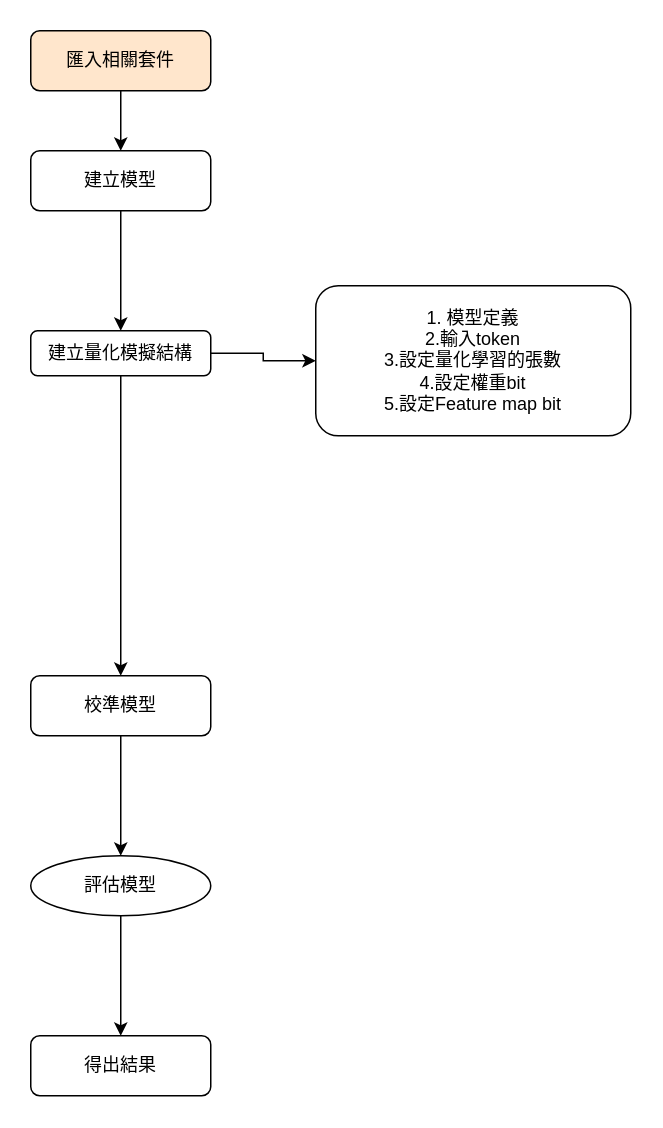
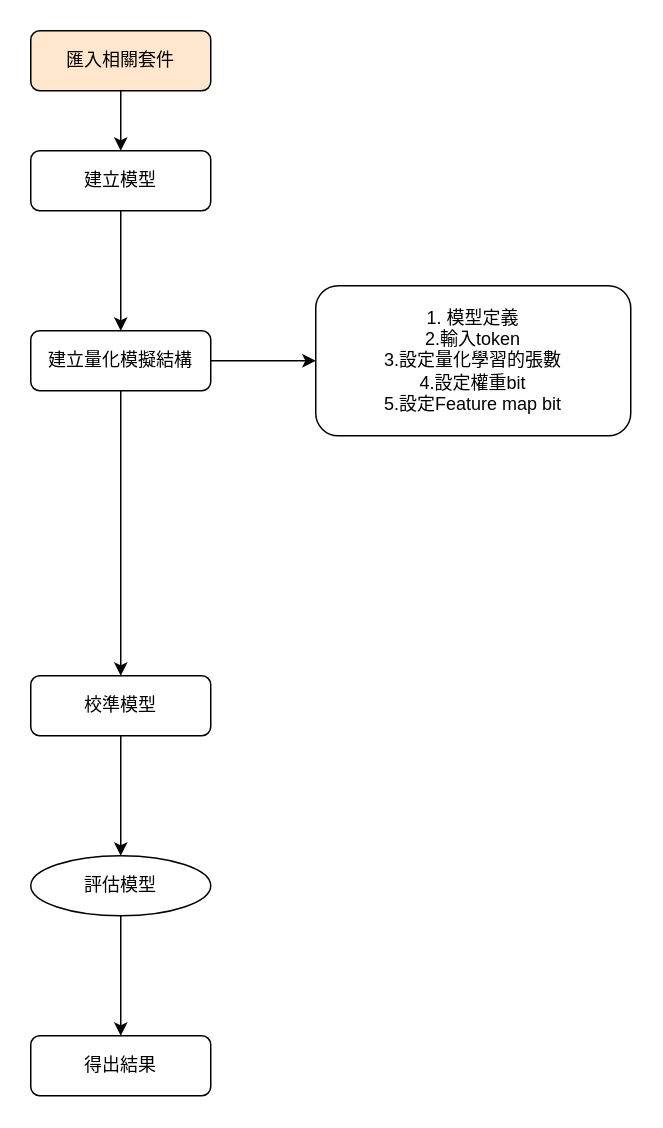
node "建立量化模擬結構": size 180x45 -> 180x60
